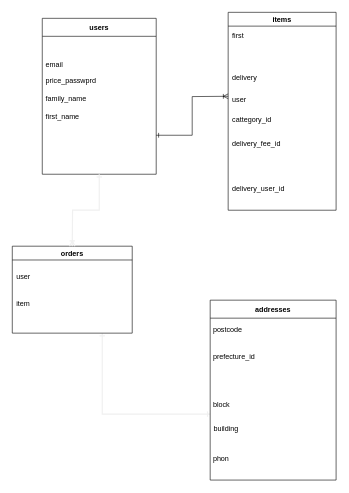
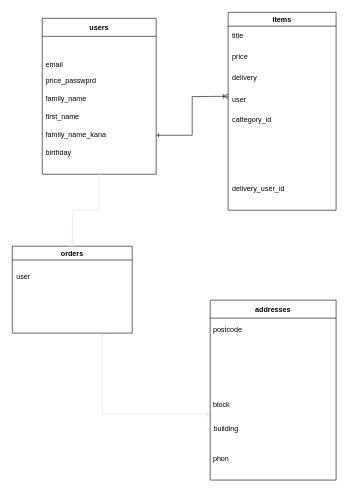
node "first": label "first" -> "title"
node "price": added
node "family_name_kana": added
node "delivery_fee_id": removed
node "birthday": added
node "item": removed
node "prefecture_id": removed
